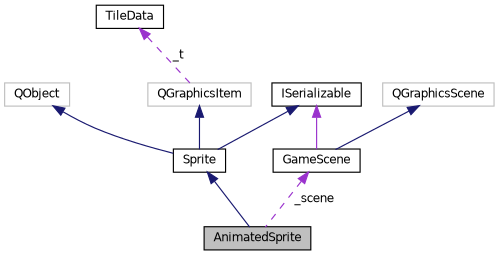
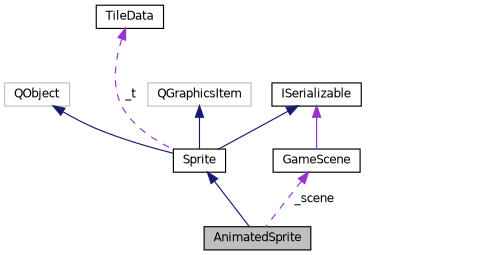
edge "QGraphicsItem" -> "TileData": now "Sprite" -> "TileData"
node "QGraphicsScene": removed
